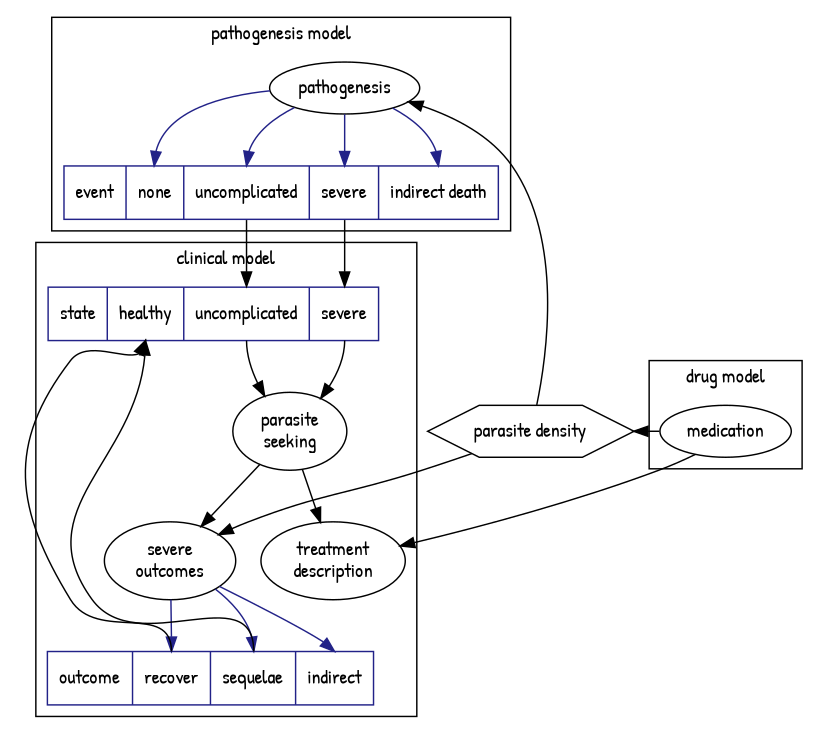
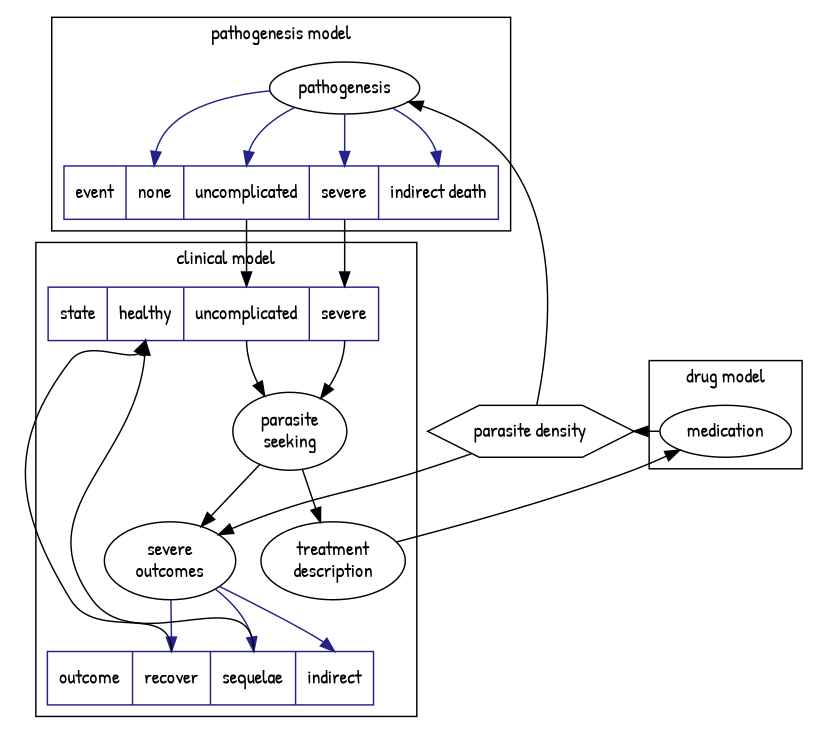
edge "medication" -> "treatment description": reversed
